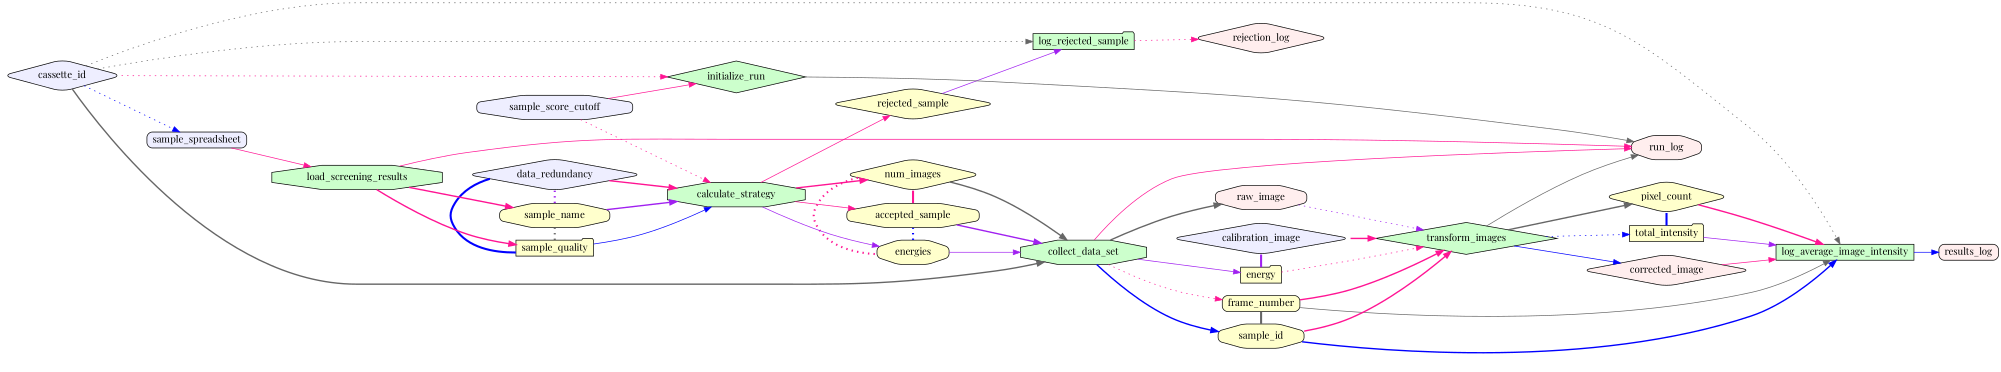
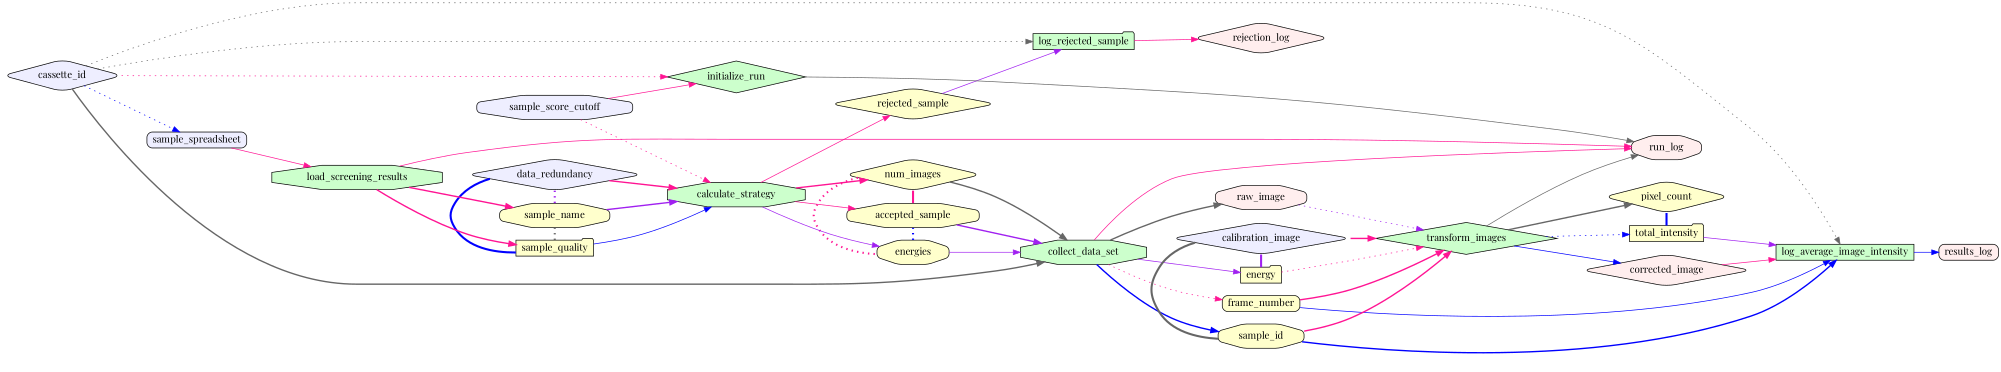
edge "log_rejected_sample" -> "rejection_log": style dotted -> solid
edge "pixel_count" -> "log_average_image_intensity": removed
edge "frame_number" -> "log_average_image_intensity": color gray40 -> blue
edge "frame_number" -- "sample_id": now "calibration_image" -- "sample_id"
